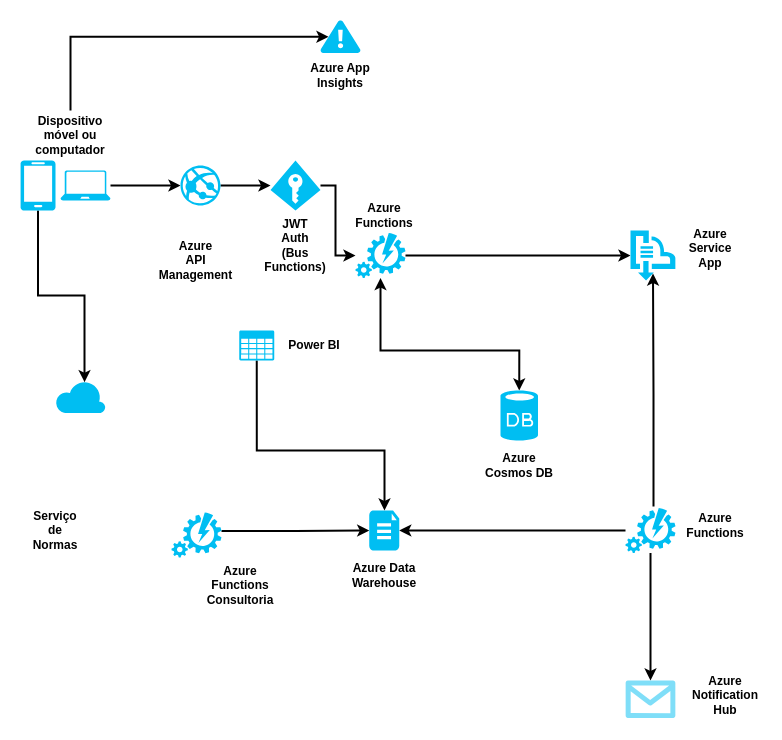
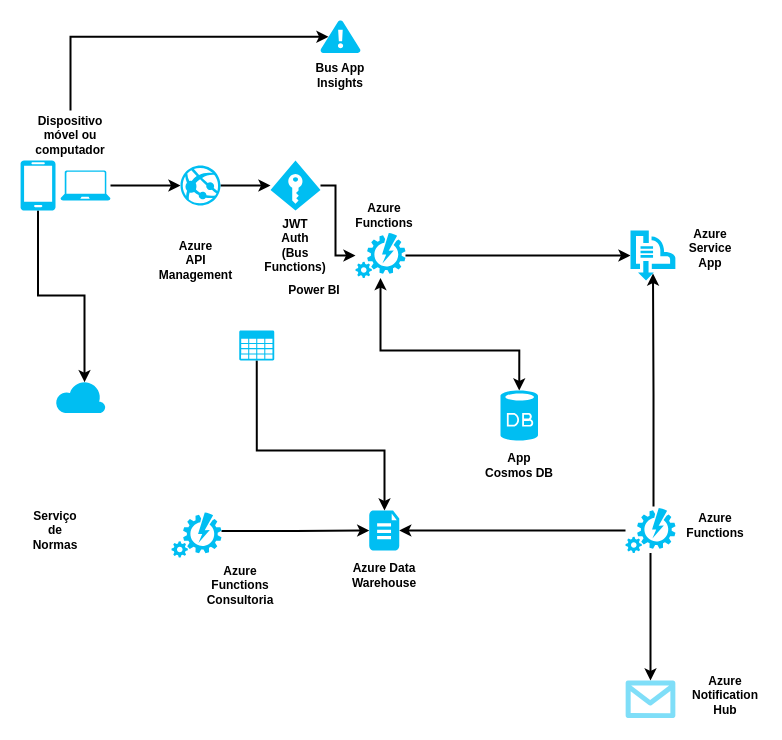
node "Azure App Insights": label "Azure App Insights" -> "Bus App Insights"
node "Power BI": moved (314, 346) -> (314, 291)
node "Azure Cosmos DB": label "Azure Cosmos DB" -> "App Cosmos DB"
